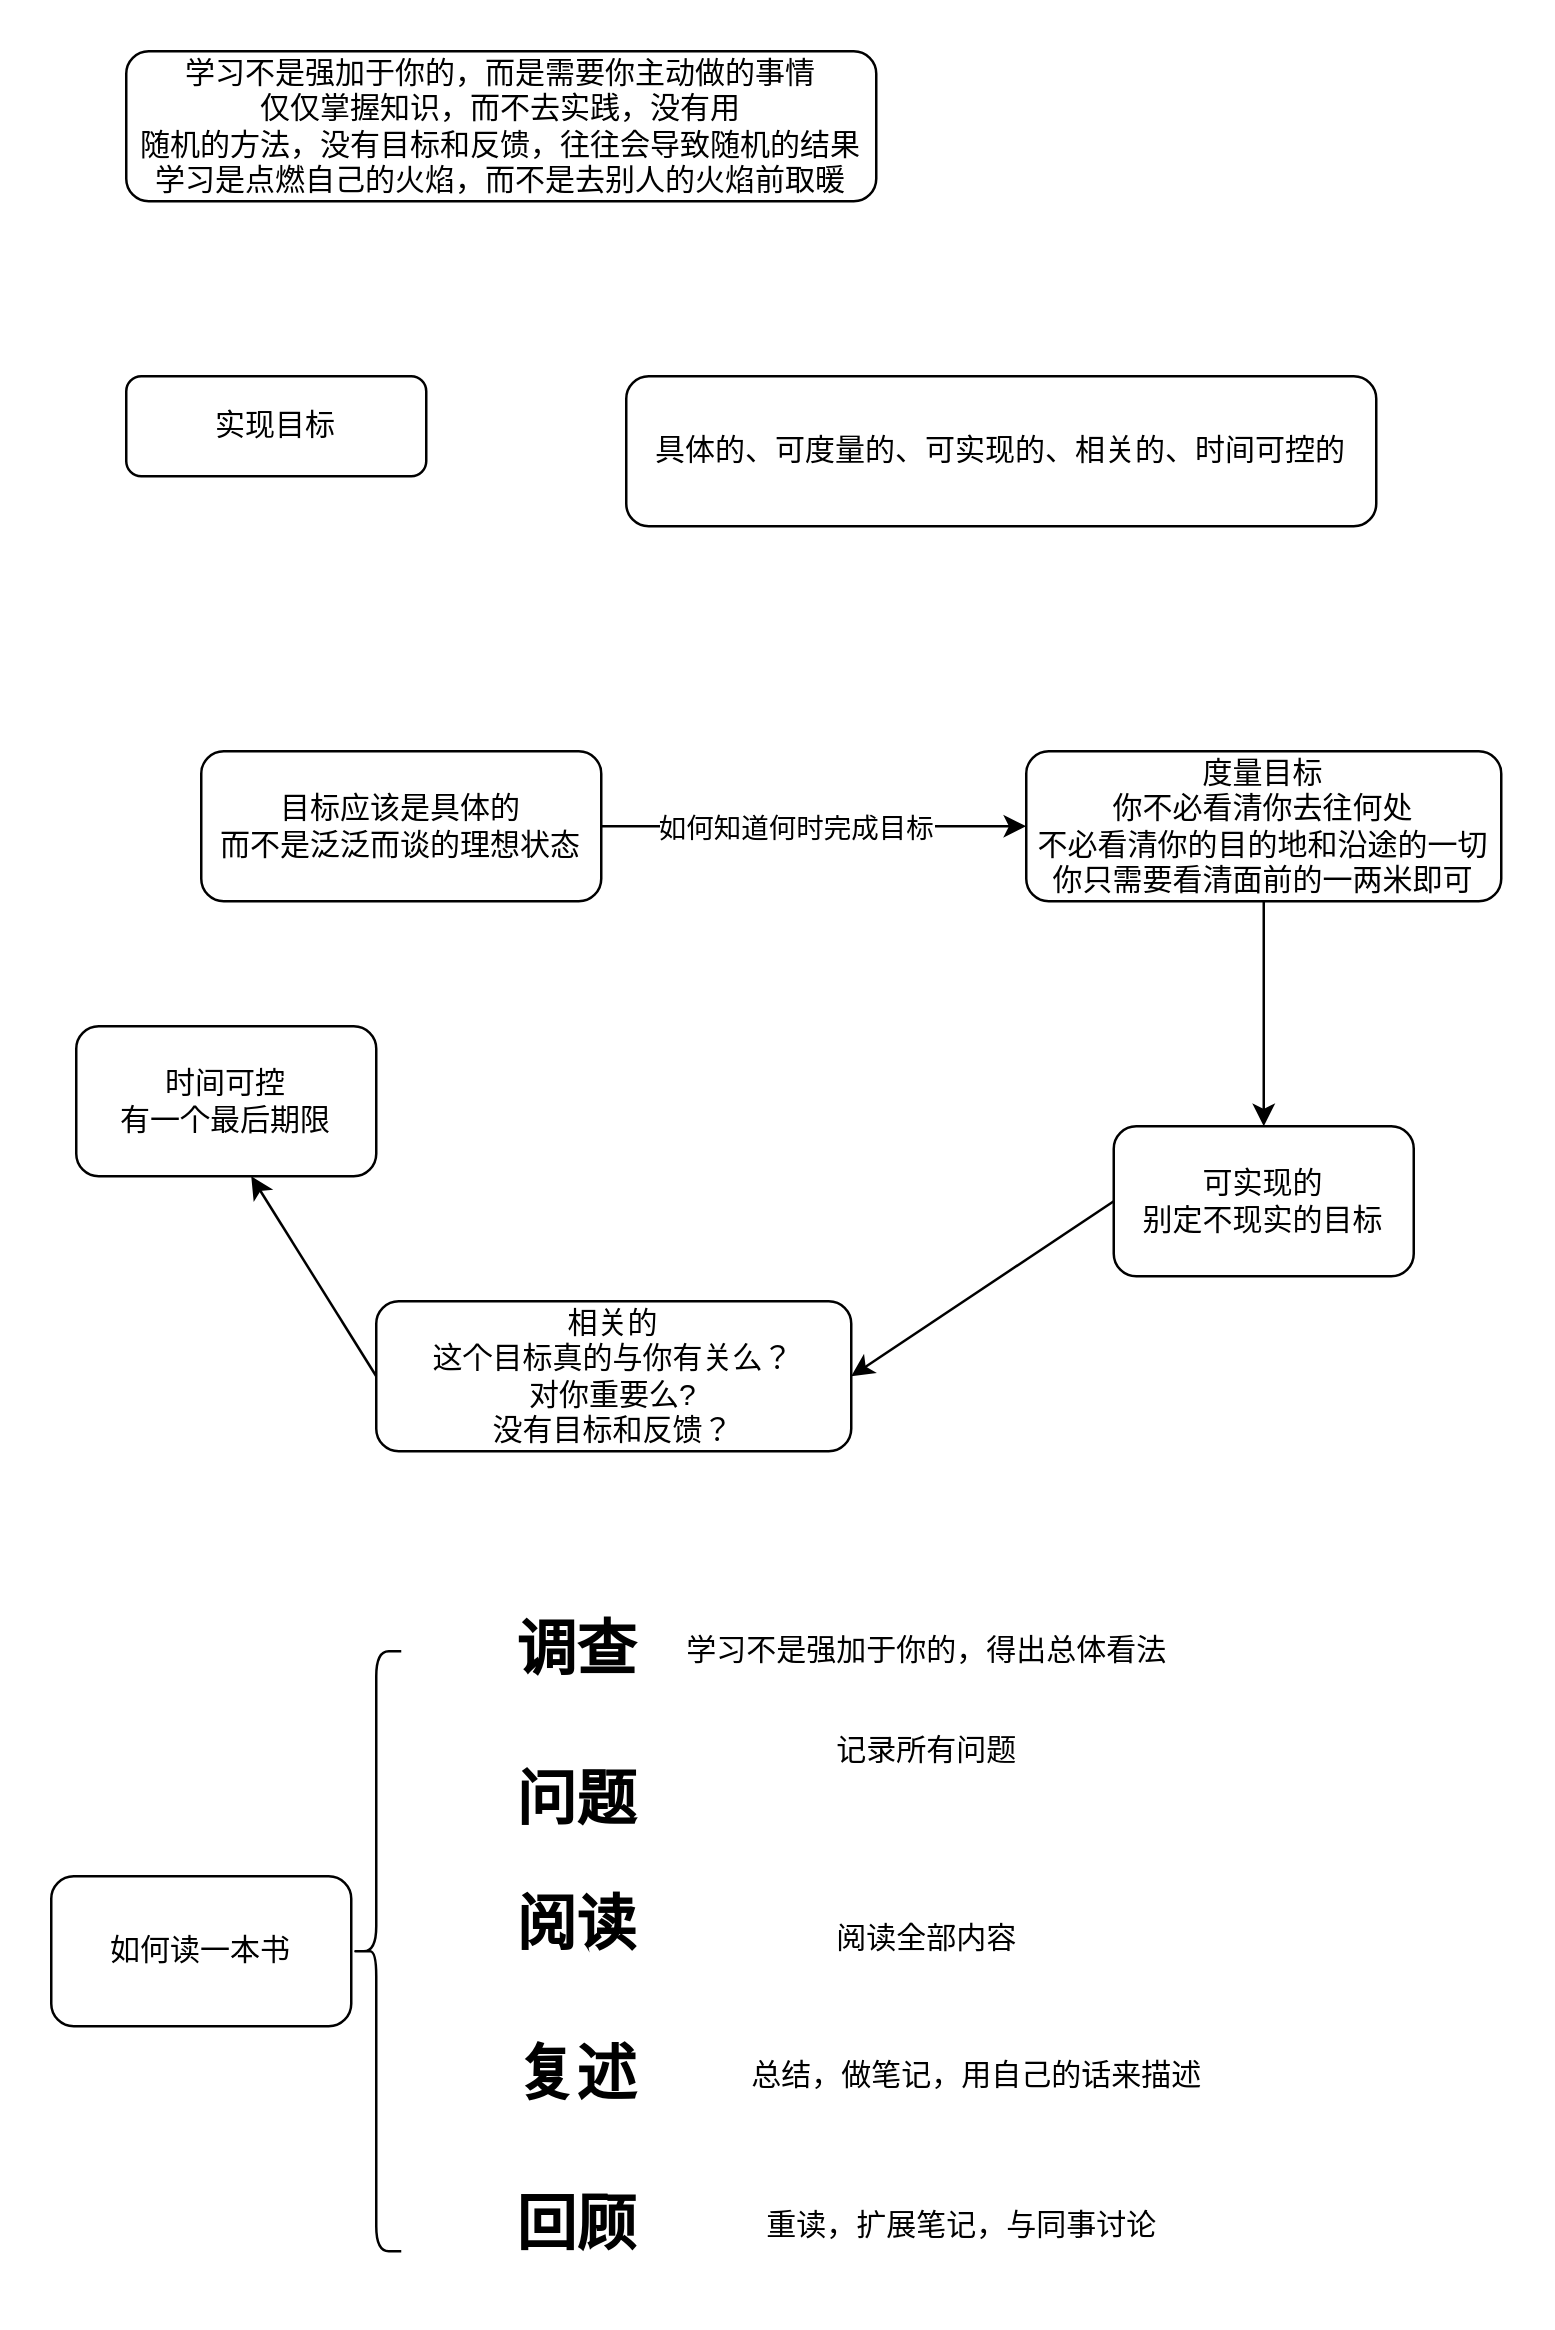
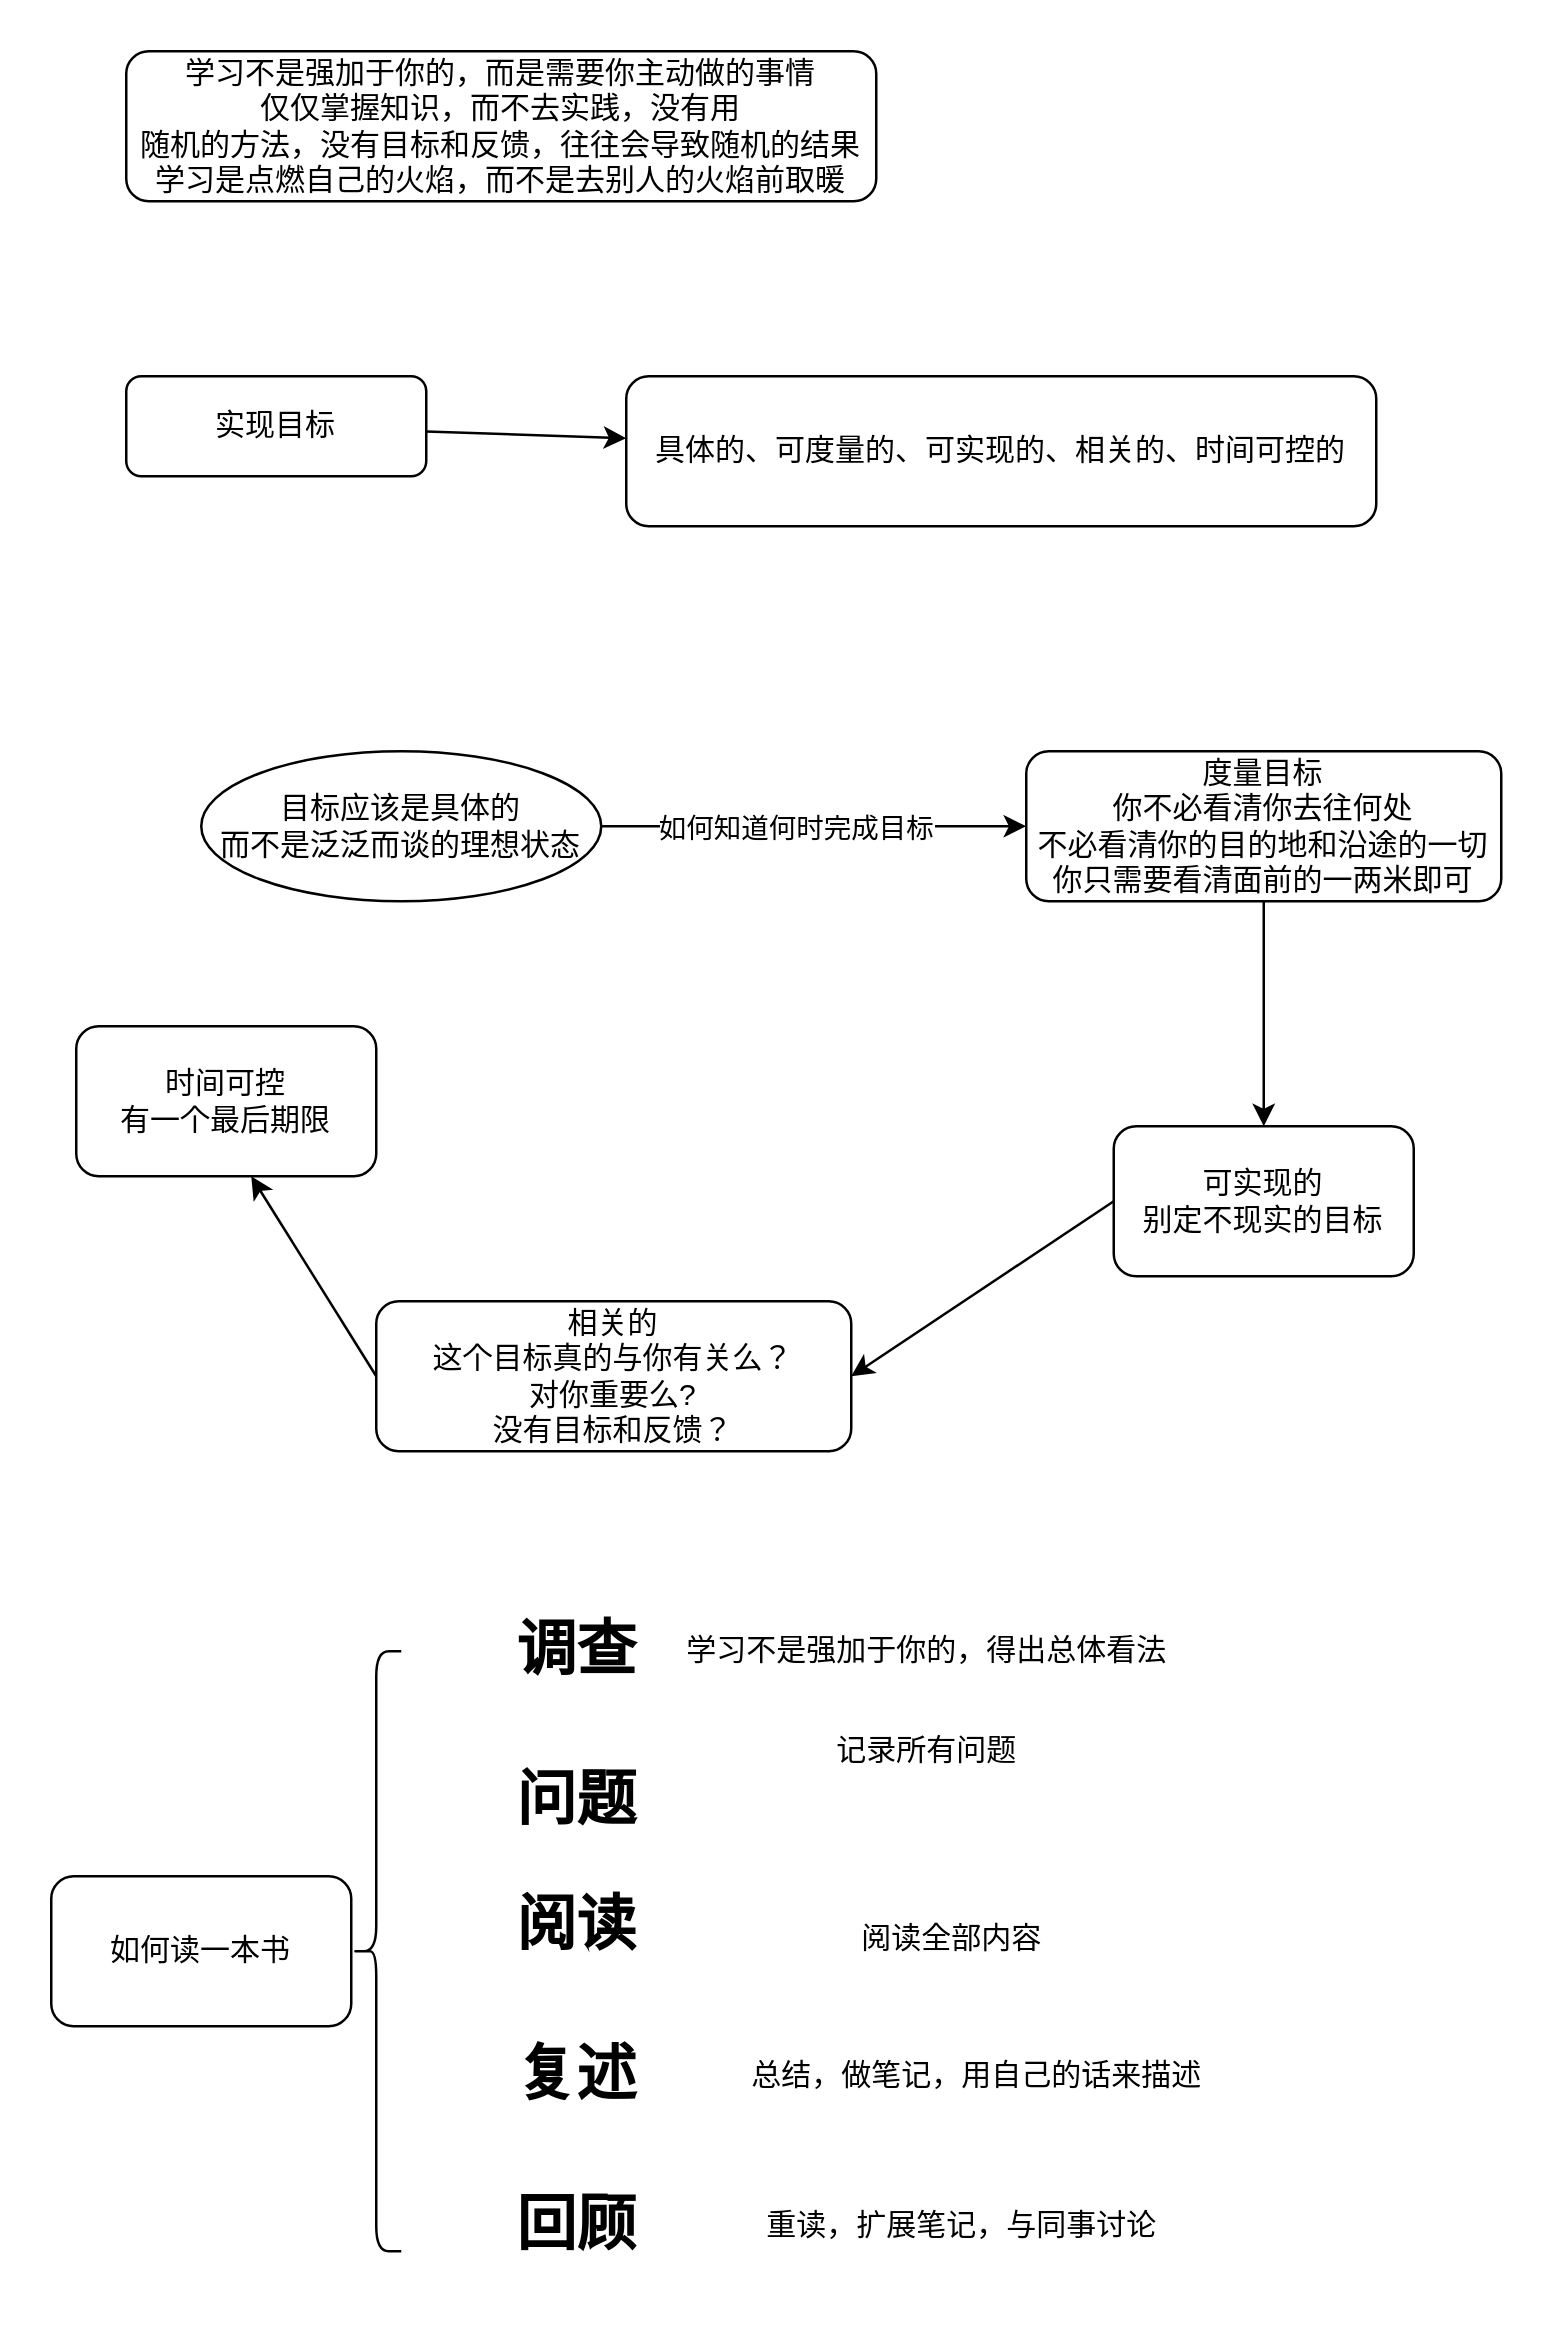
edge "实现目标" -> "具体的、可度量的、可实现的、相关的、时间可控的": added
node "目标应该是具体的 而不是泛泛而谈的理想状态": shape rounded rectangle -> ellipse
node "阅读全部内容": moved (926, 1939) -> (951, 1939)
